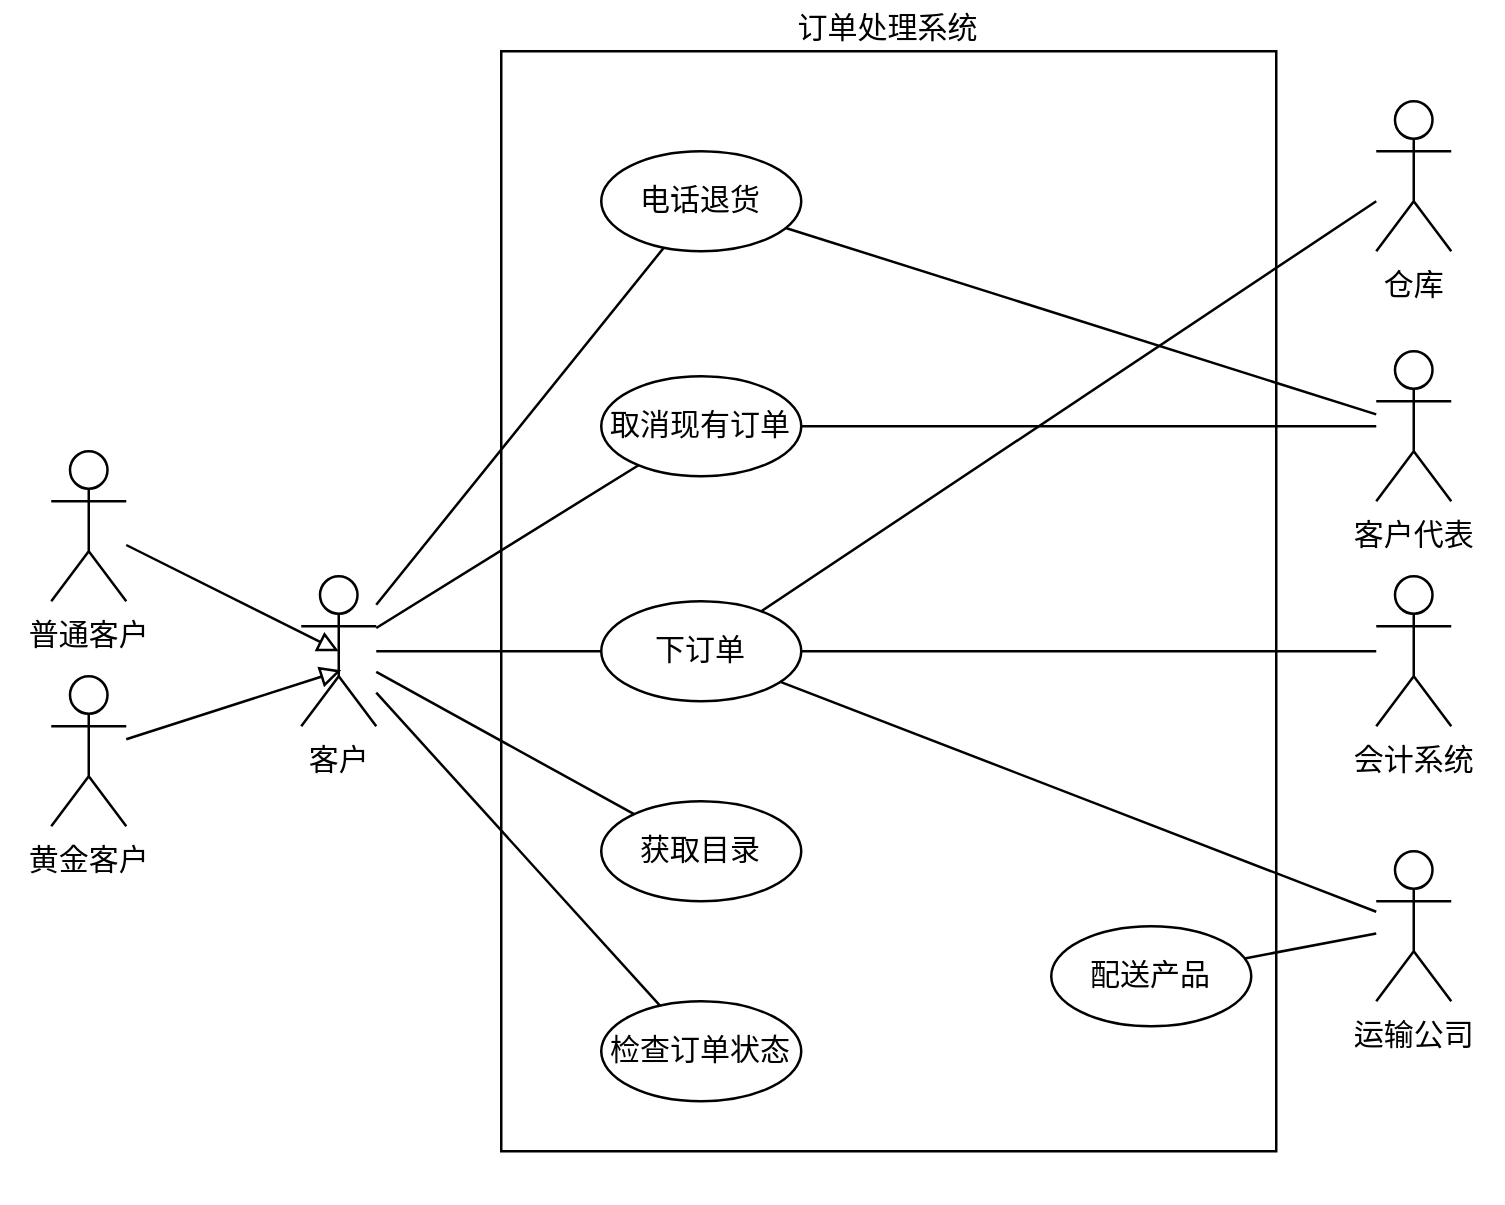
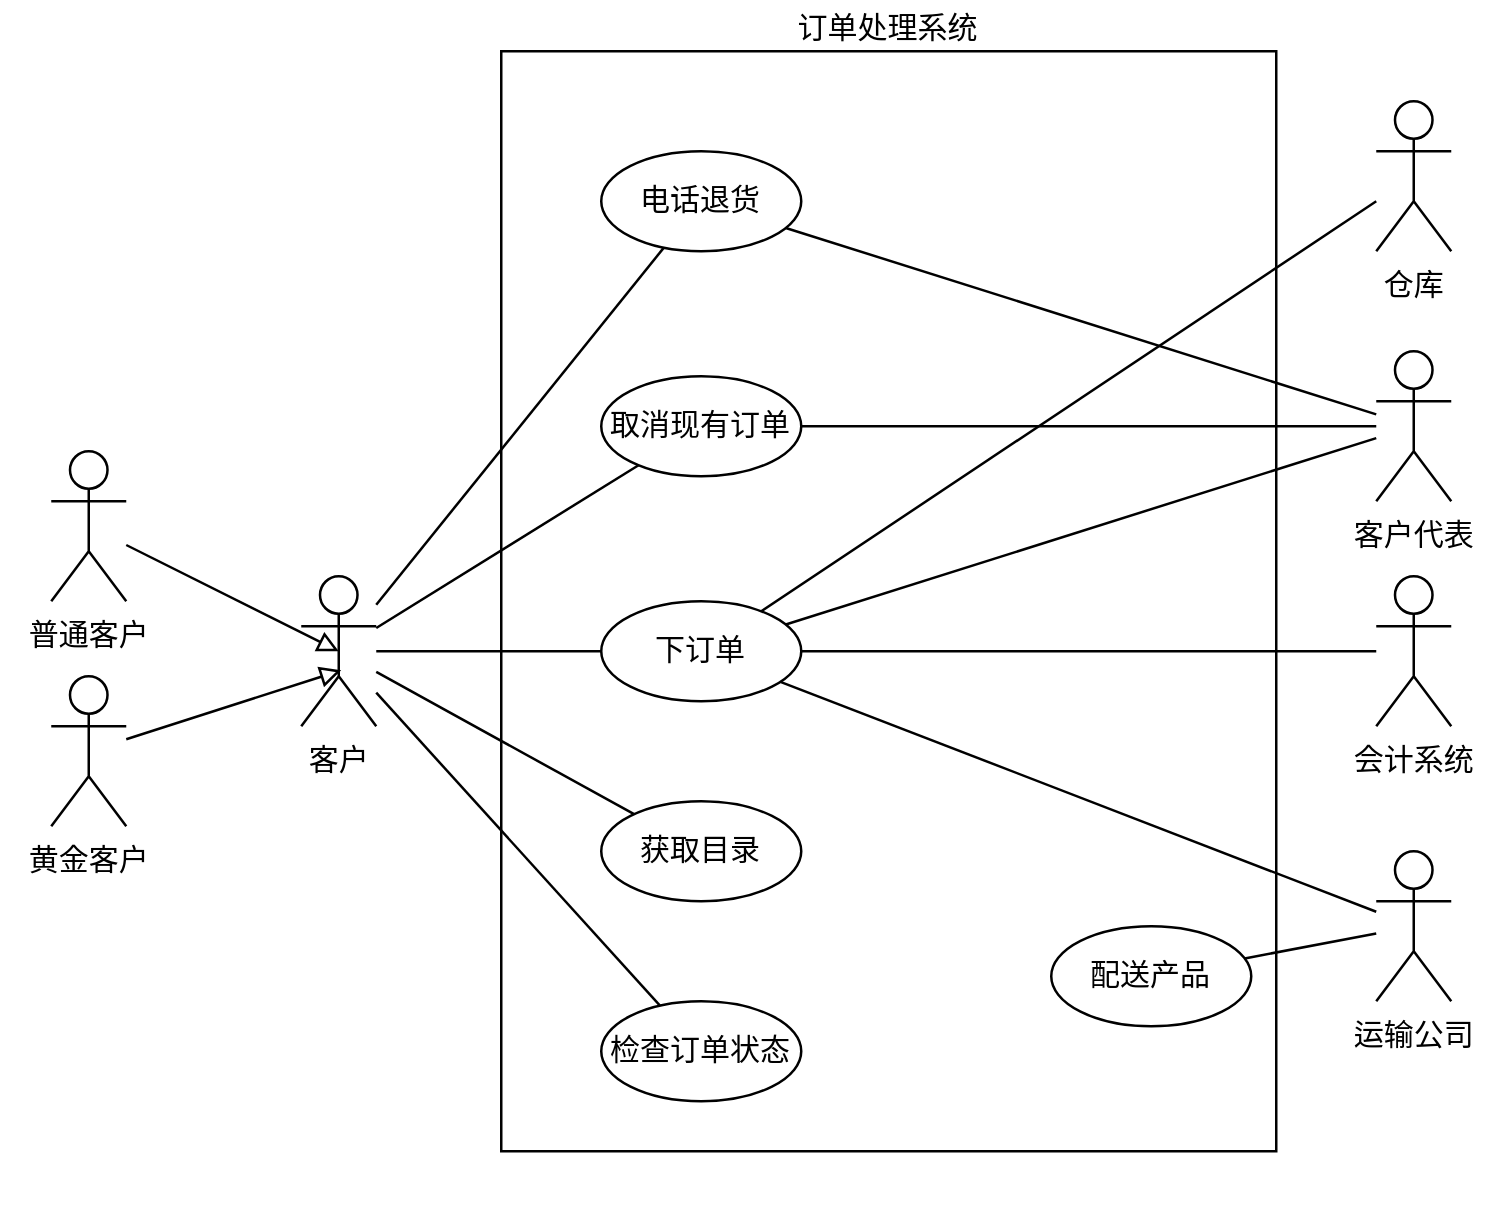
edge "客户代表" -- "下订单": added
